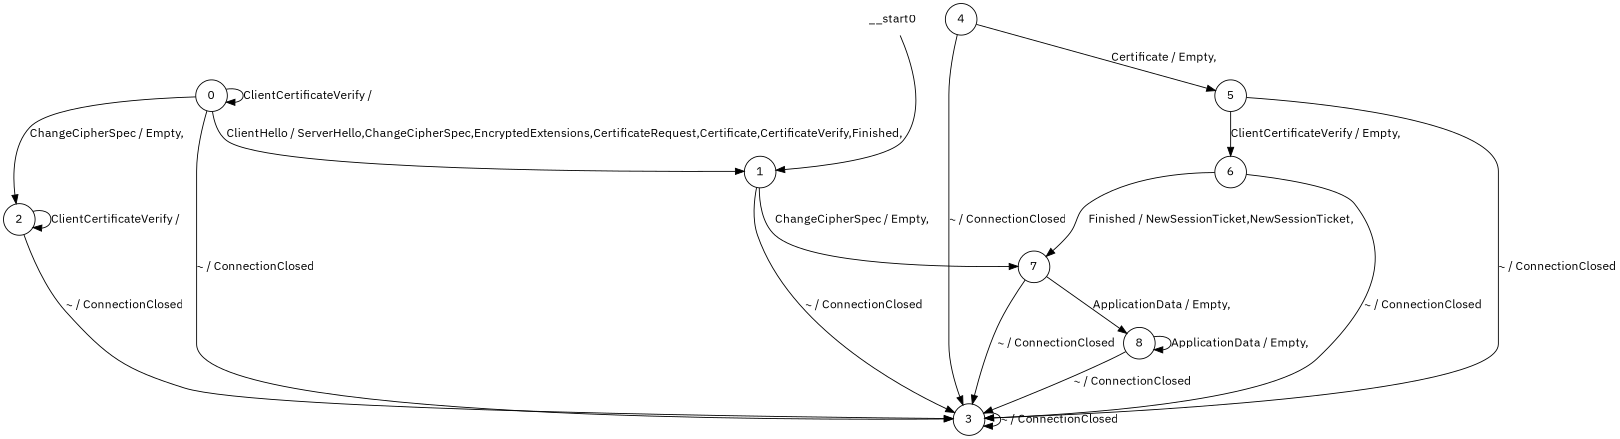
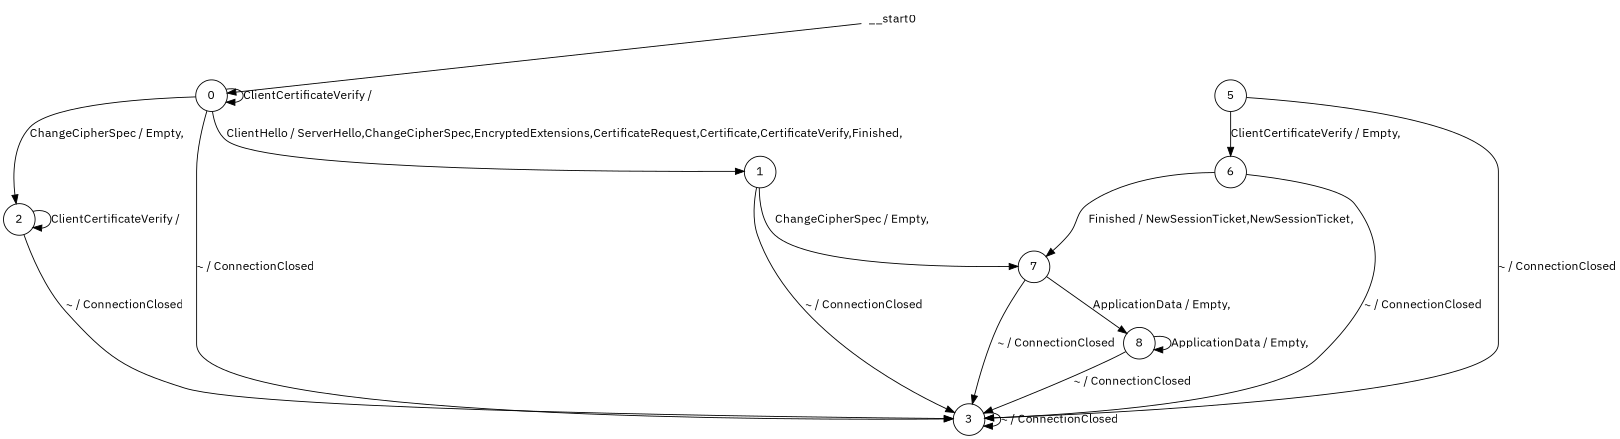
node "4": removed
edge "__start0" -> "1": now "__start0" -> "0"
